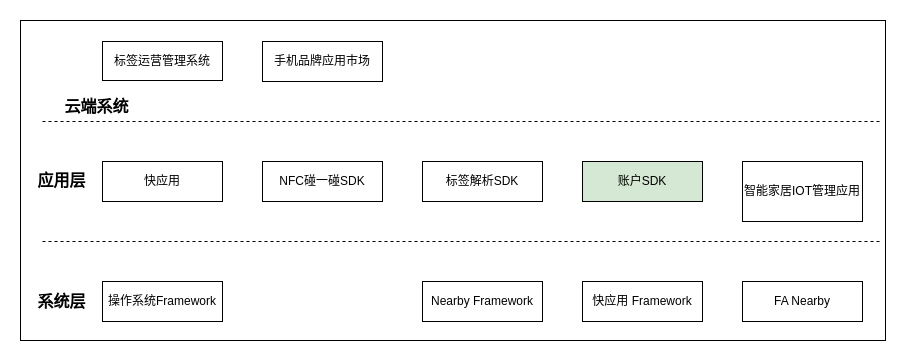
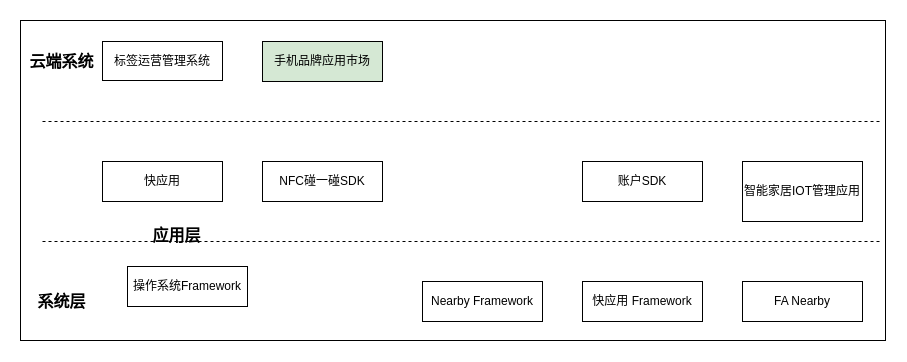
node "手机品牌应用市场": fillcolor #ffffff -> #d5e8d4
node "云端系统": moved (97, 107) -> (62, 62)
node "应用层": moved (62, 181) -> (177, 236)
node "标签解析SDK": removed
node "账户SDK": fillcolor #d5e8d4 -> #ffffff
node "操作系统Framework": moved (163, 302) -> (188, 287)
